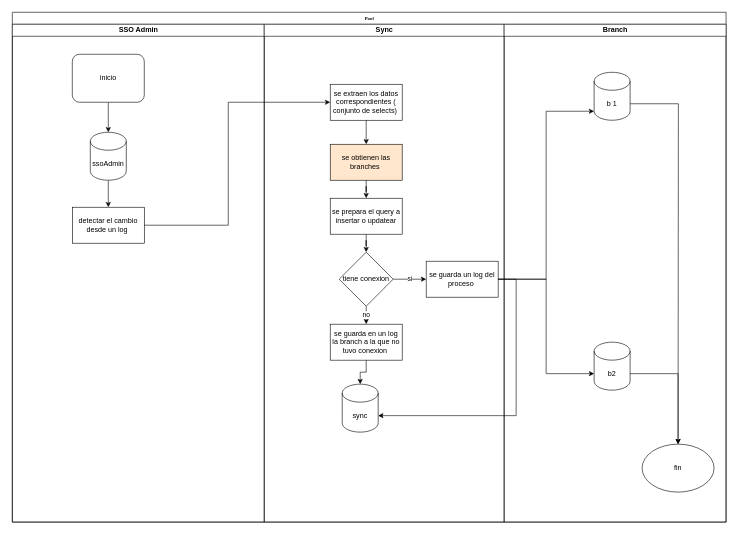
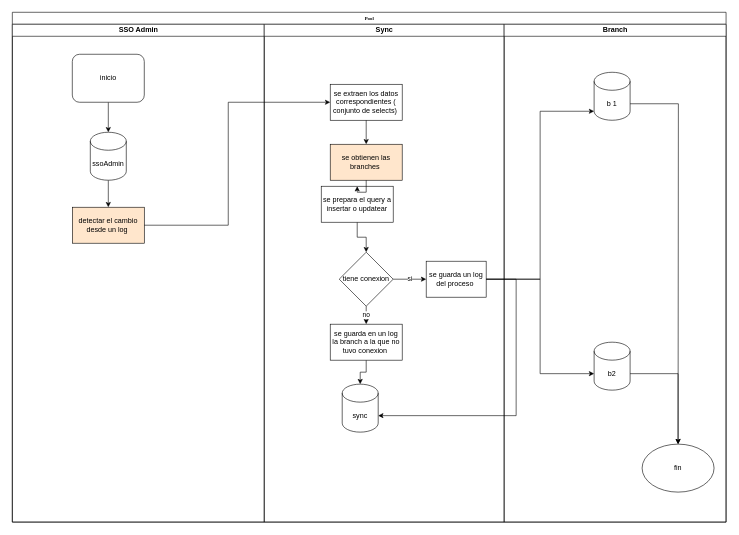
node "se prepara el query a insertar o updatear": moved (366, 216) -> (357, 204)
node "detectar el cambio desde un log": fillcolor #ffffff -> #ffe6cc
node "se guarda un log del proceso": size 72x36 -> 60x36
